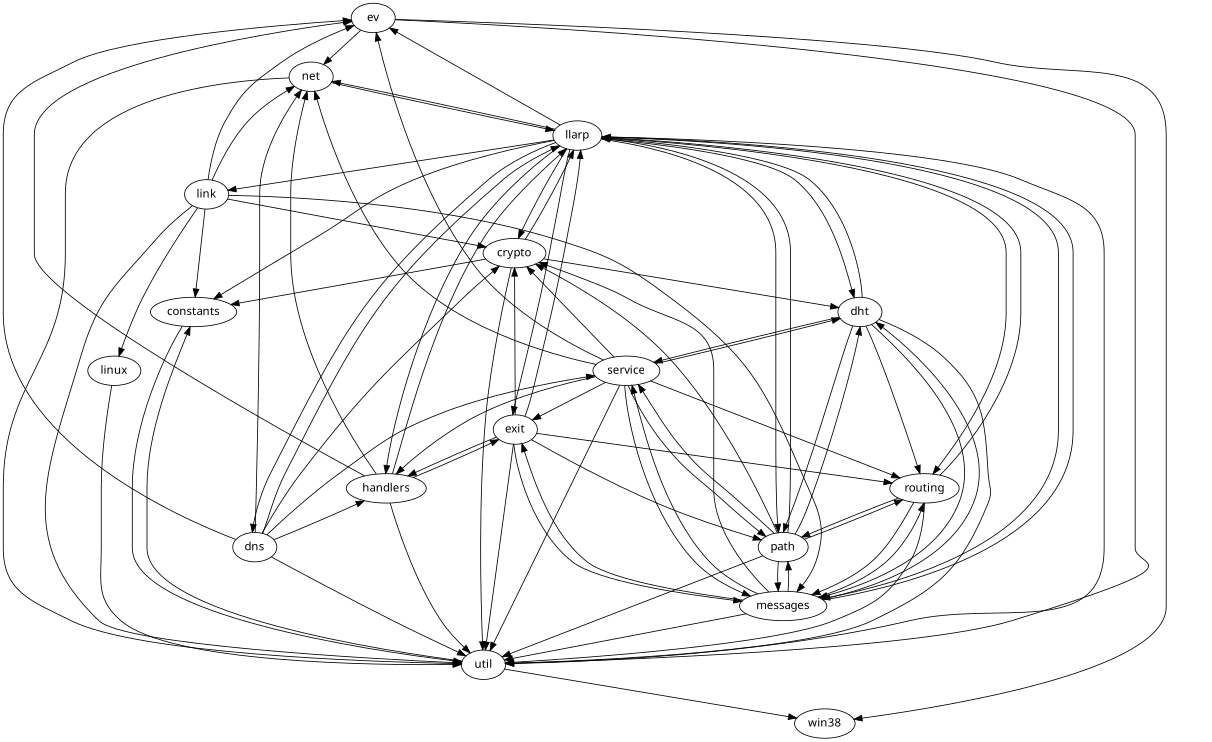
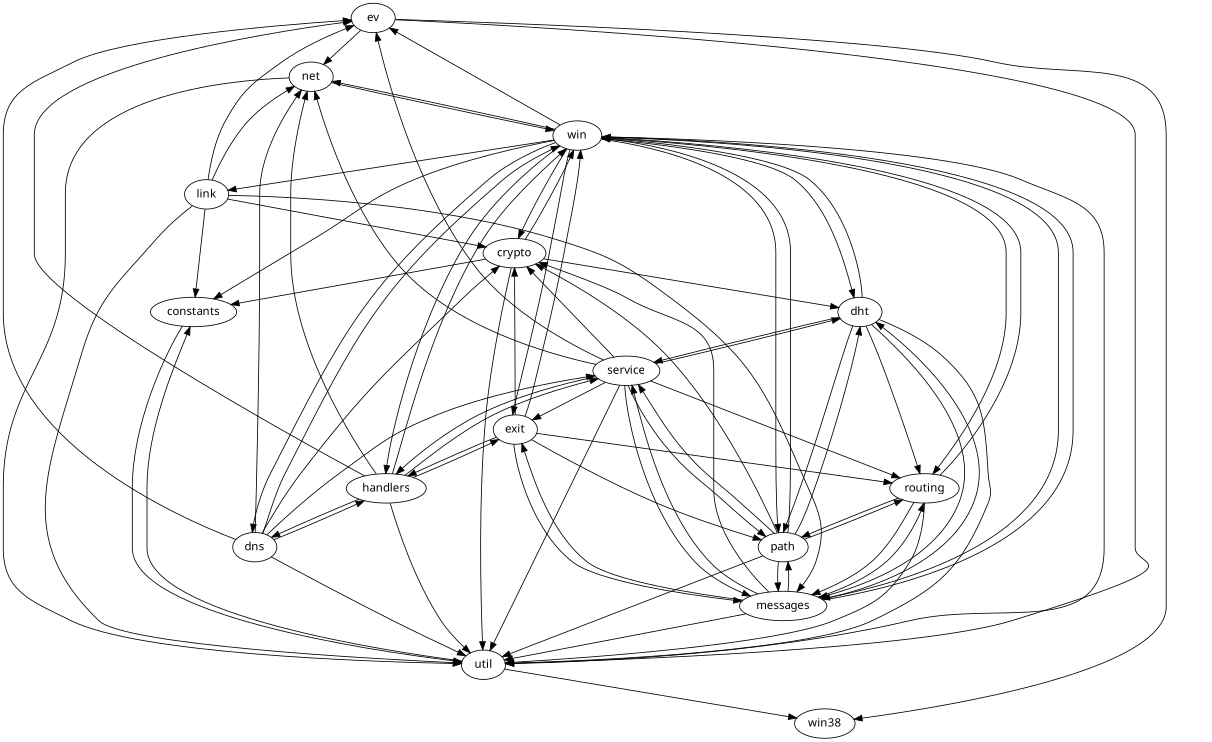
node "llarp": label "llarp" -> "win"
node "linux": removed
edge "handlers" -> "service": added
edge "handlers" -> "dns": added
edge "exit" -> "util": removed
